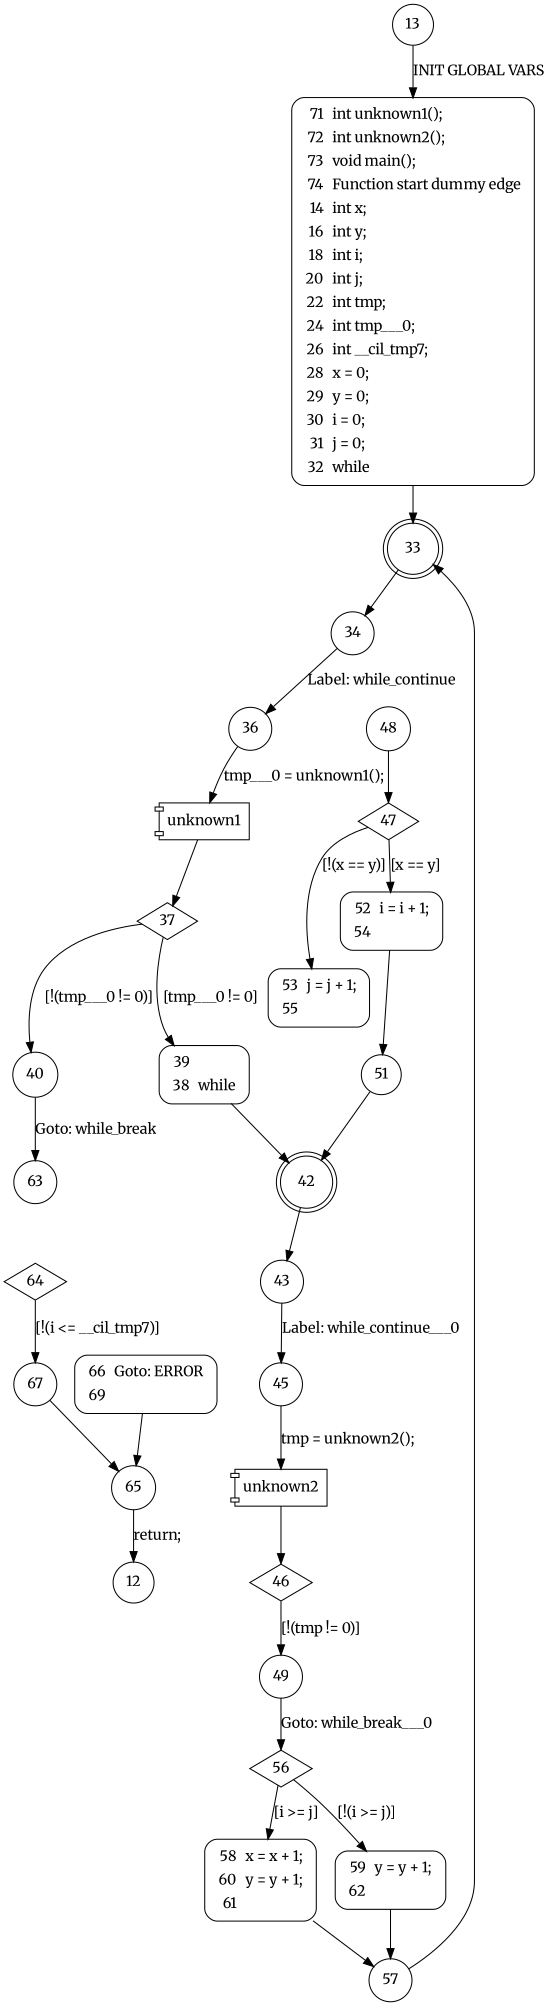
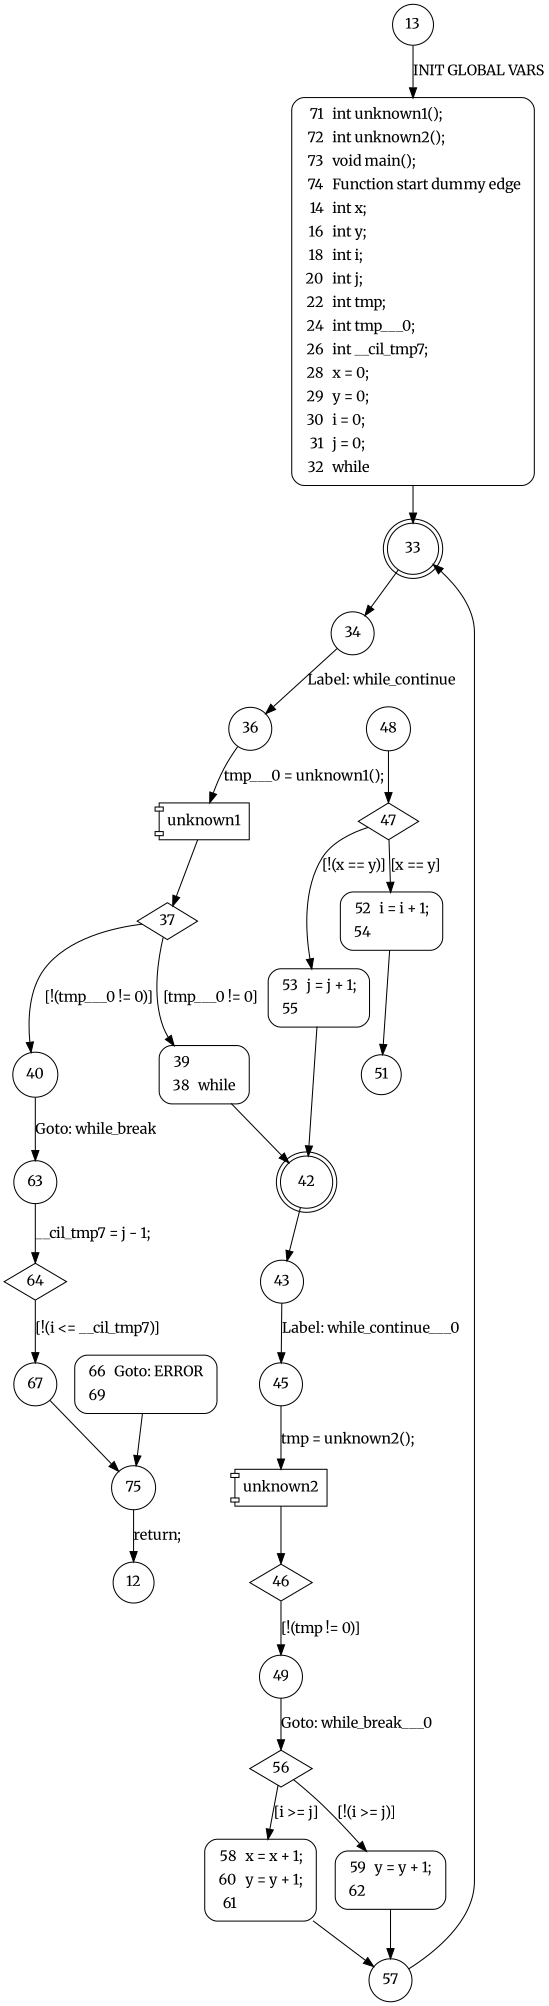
edge "51" -> "42": now "53" -> "42"
edge "63" -> "64": added, label "__cil_tmp7 = j - 1;"
node "65": label "65" -> "75"
